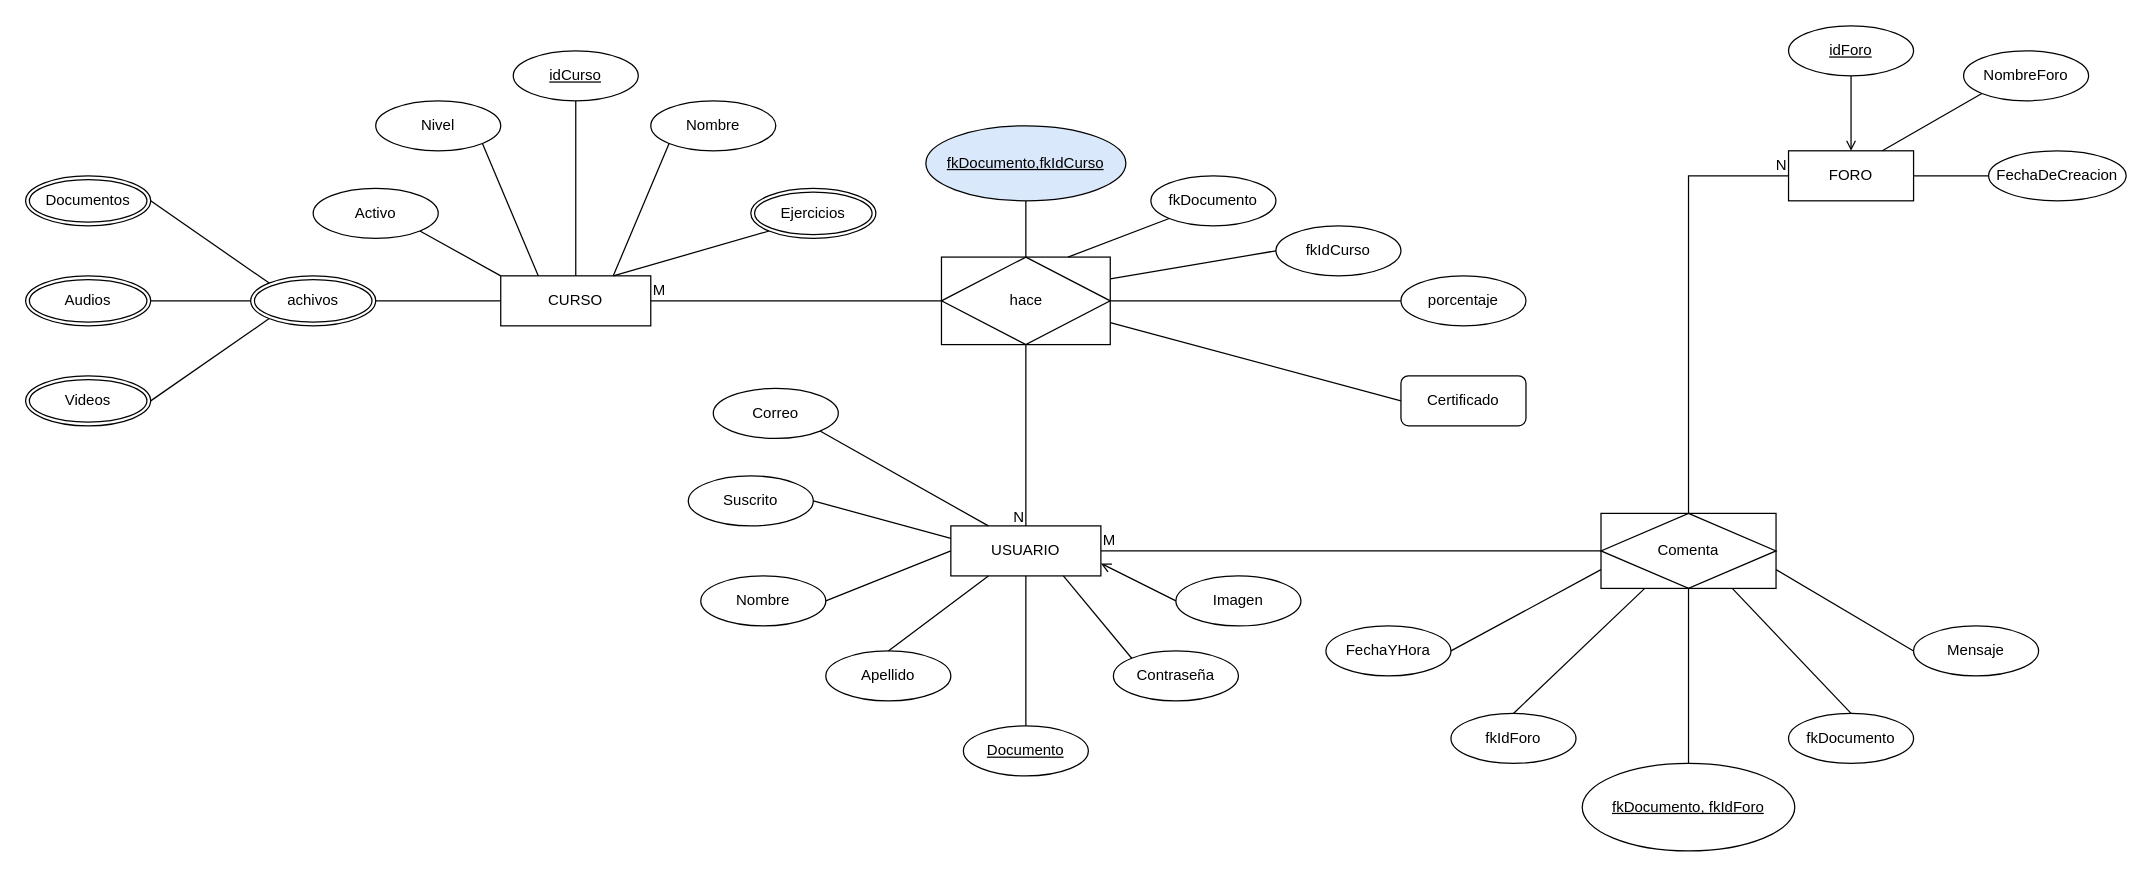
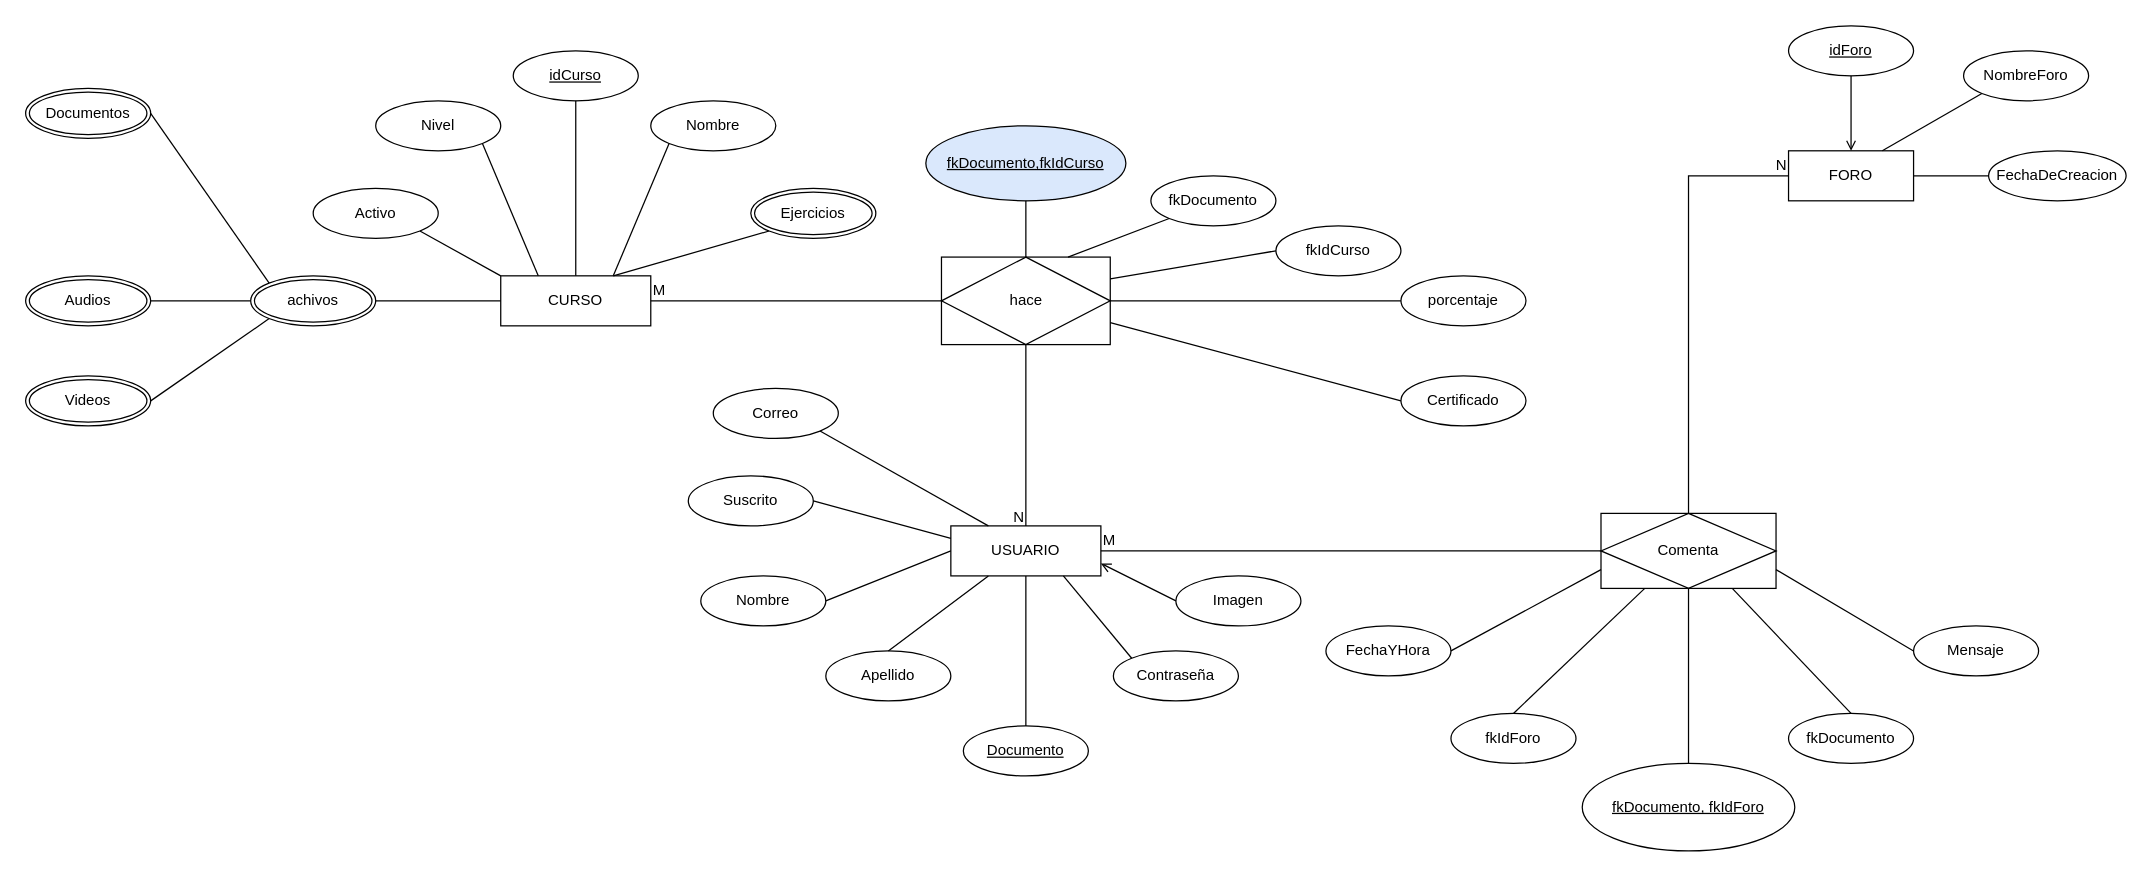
node "Documentos": moved (88, 201) -> (88, 113)
node "Certificado": shape rounded rectangle -> ellipse
